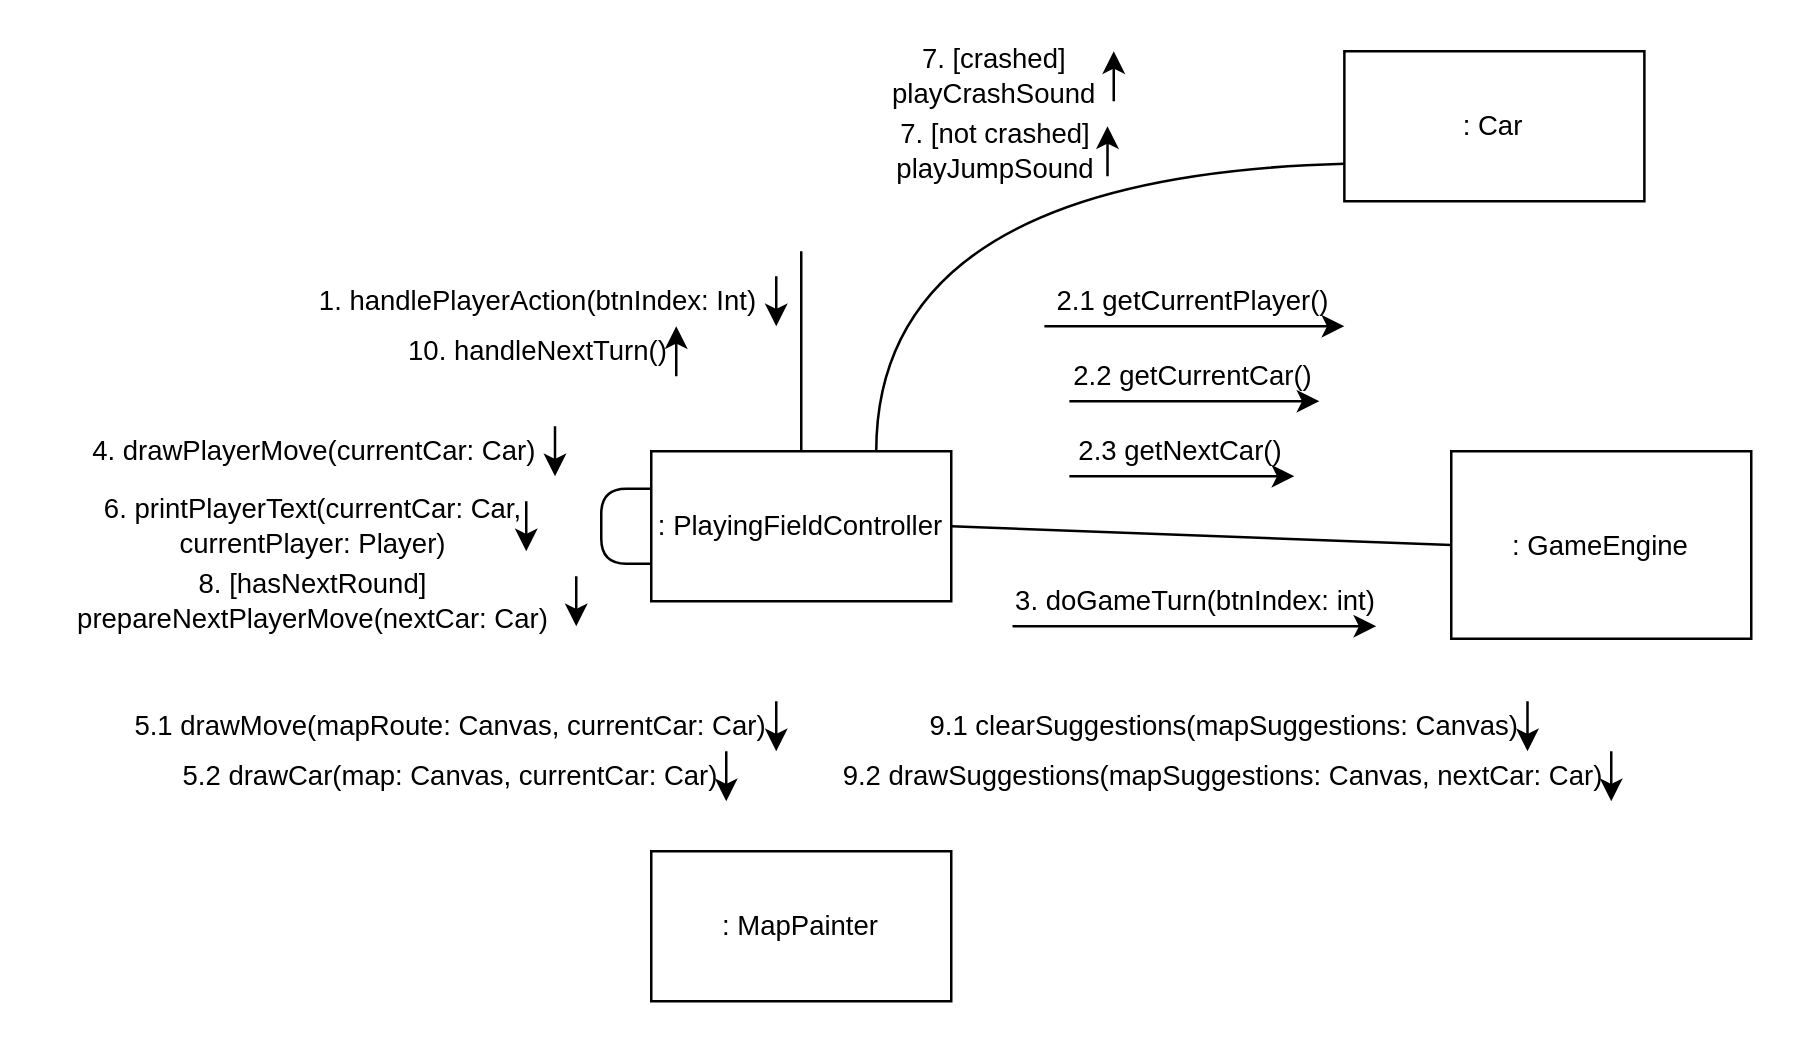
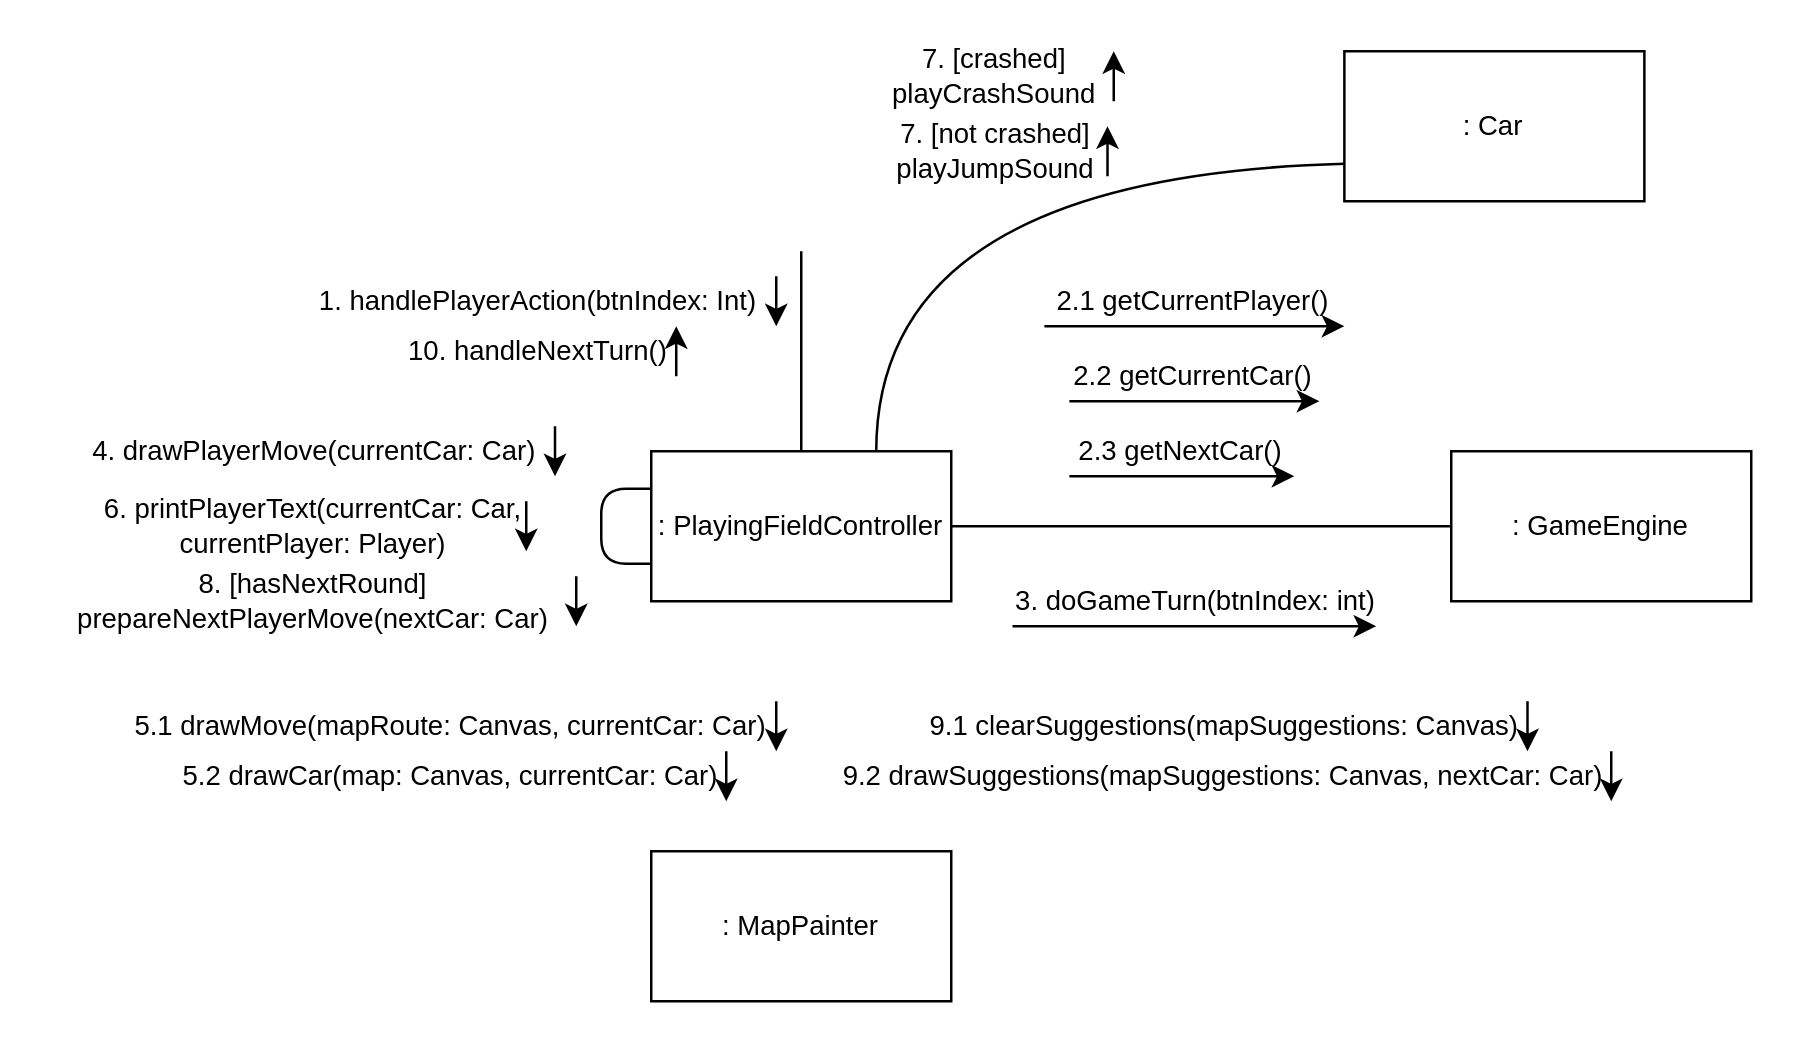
node ": GameEngine": size 300x188 -> 300x150
